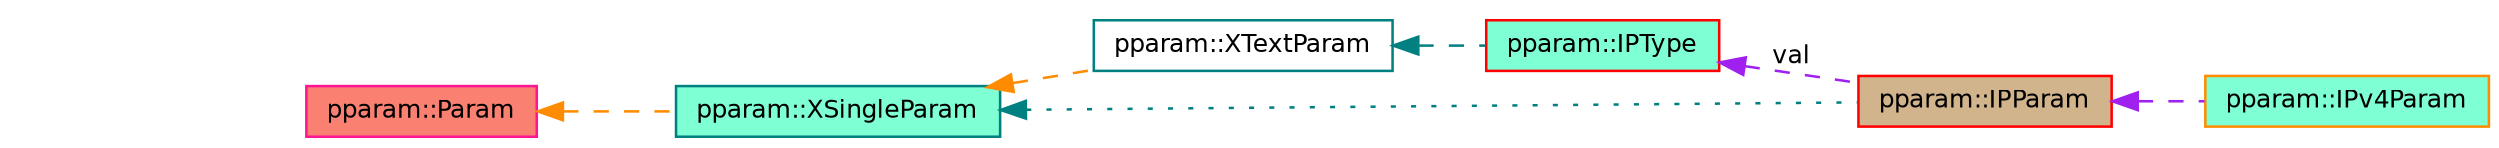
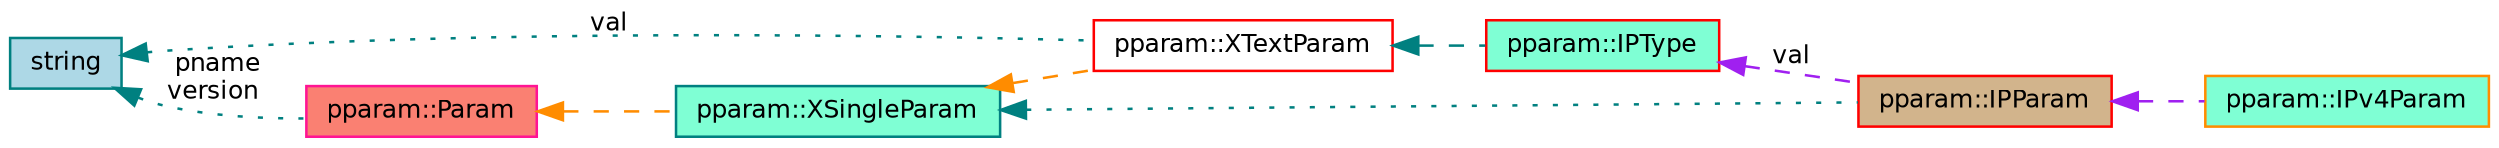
node "pparam::XTextParam": color teal -> red
node "string": added
